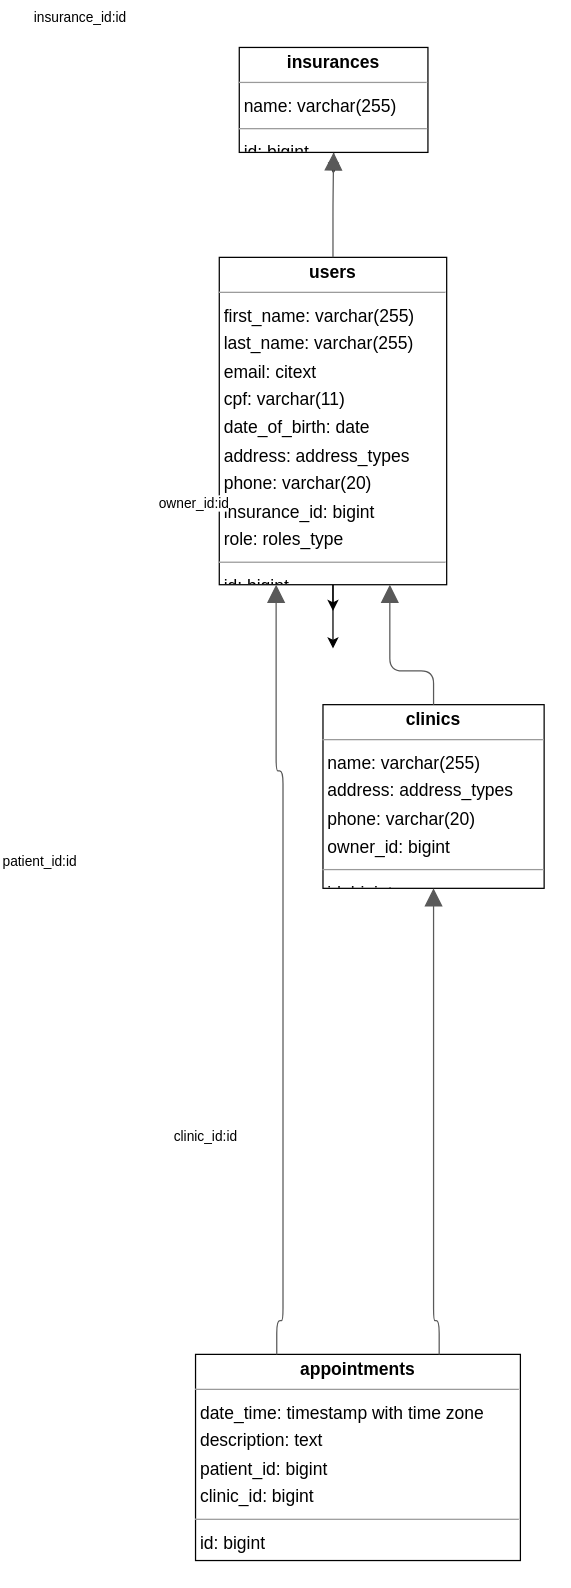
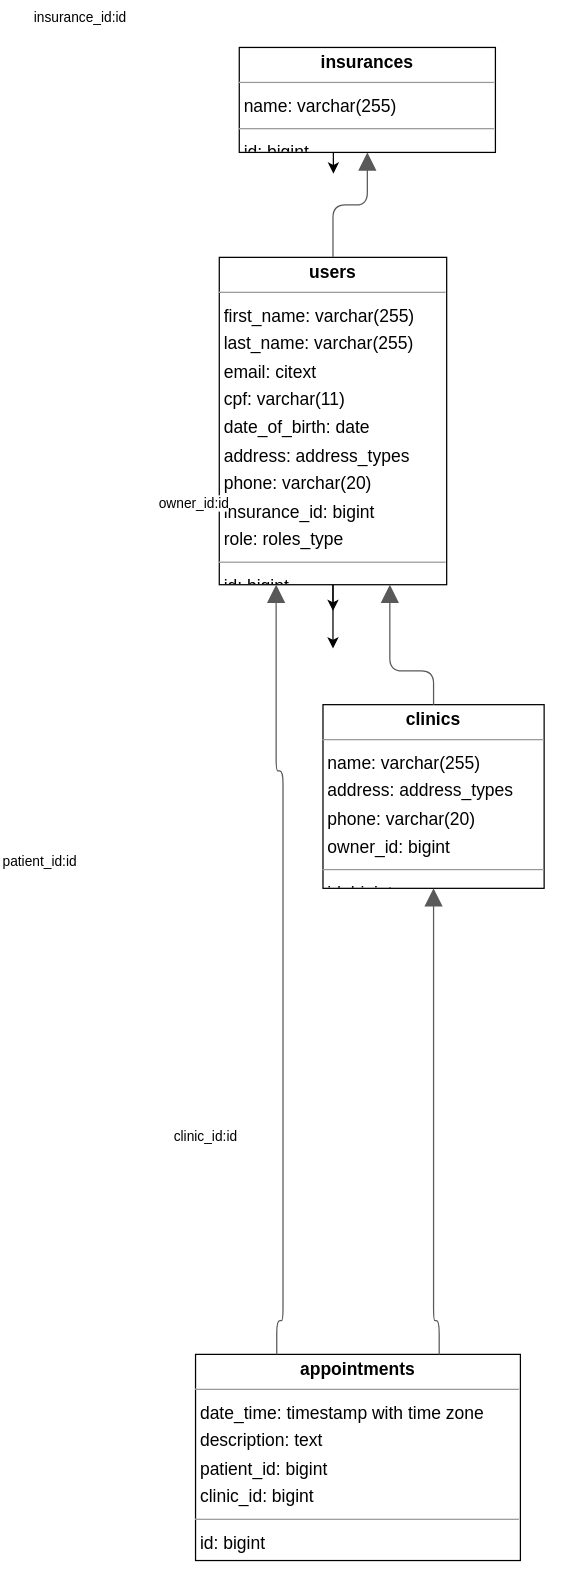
node "insurances name: varchar(255) id: bigint": size 189x105 -> 256x105
